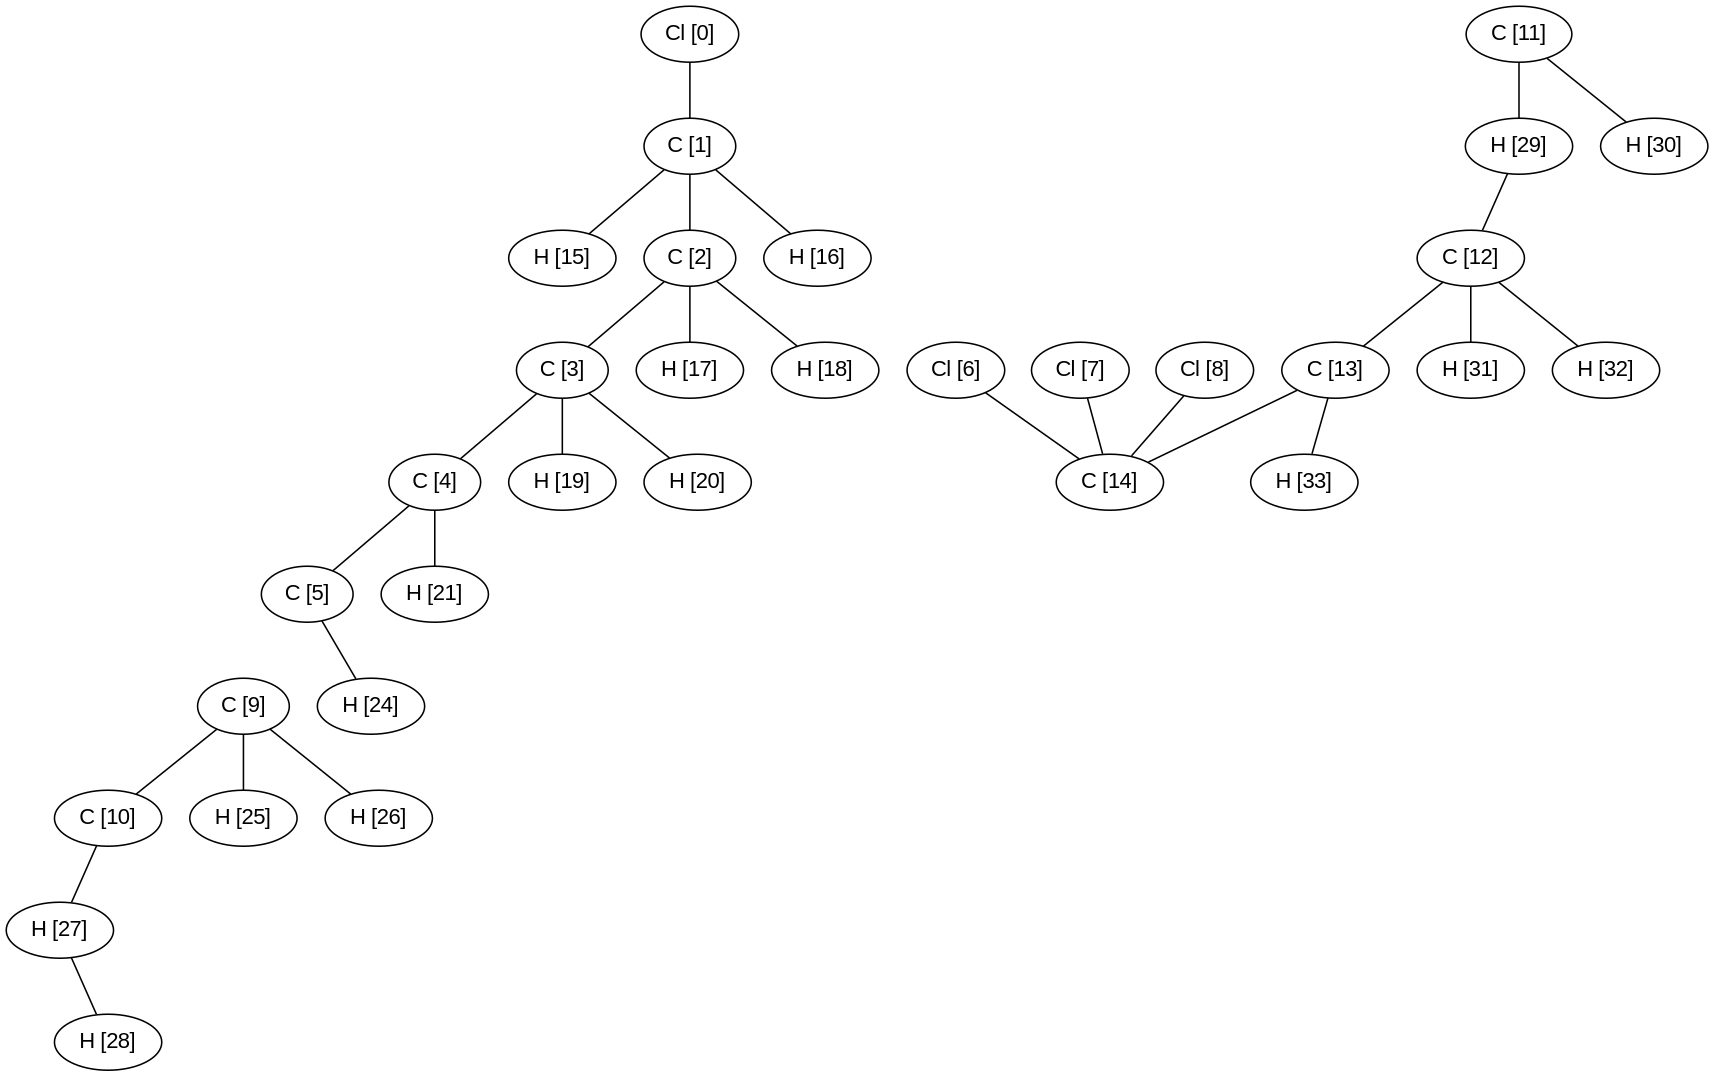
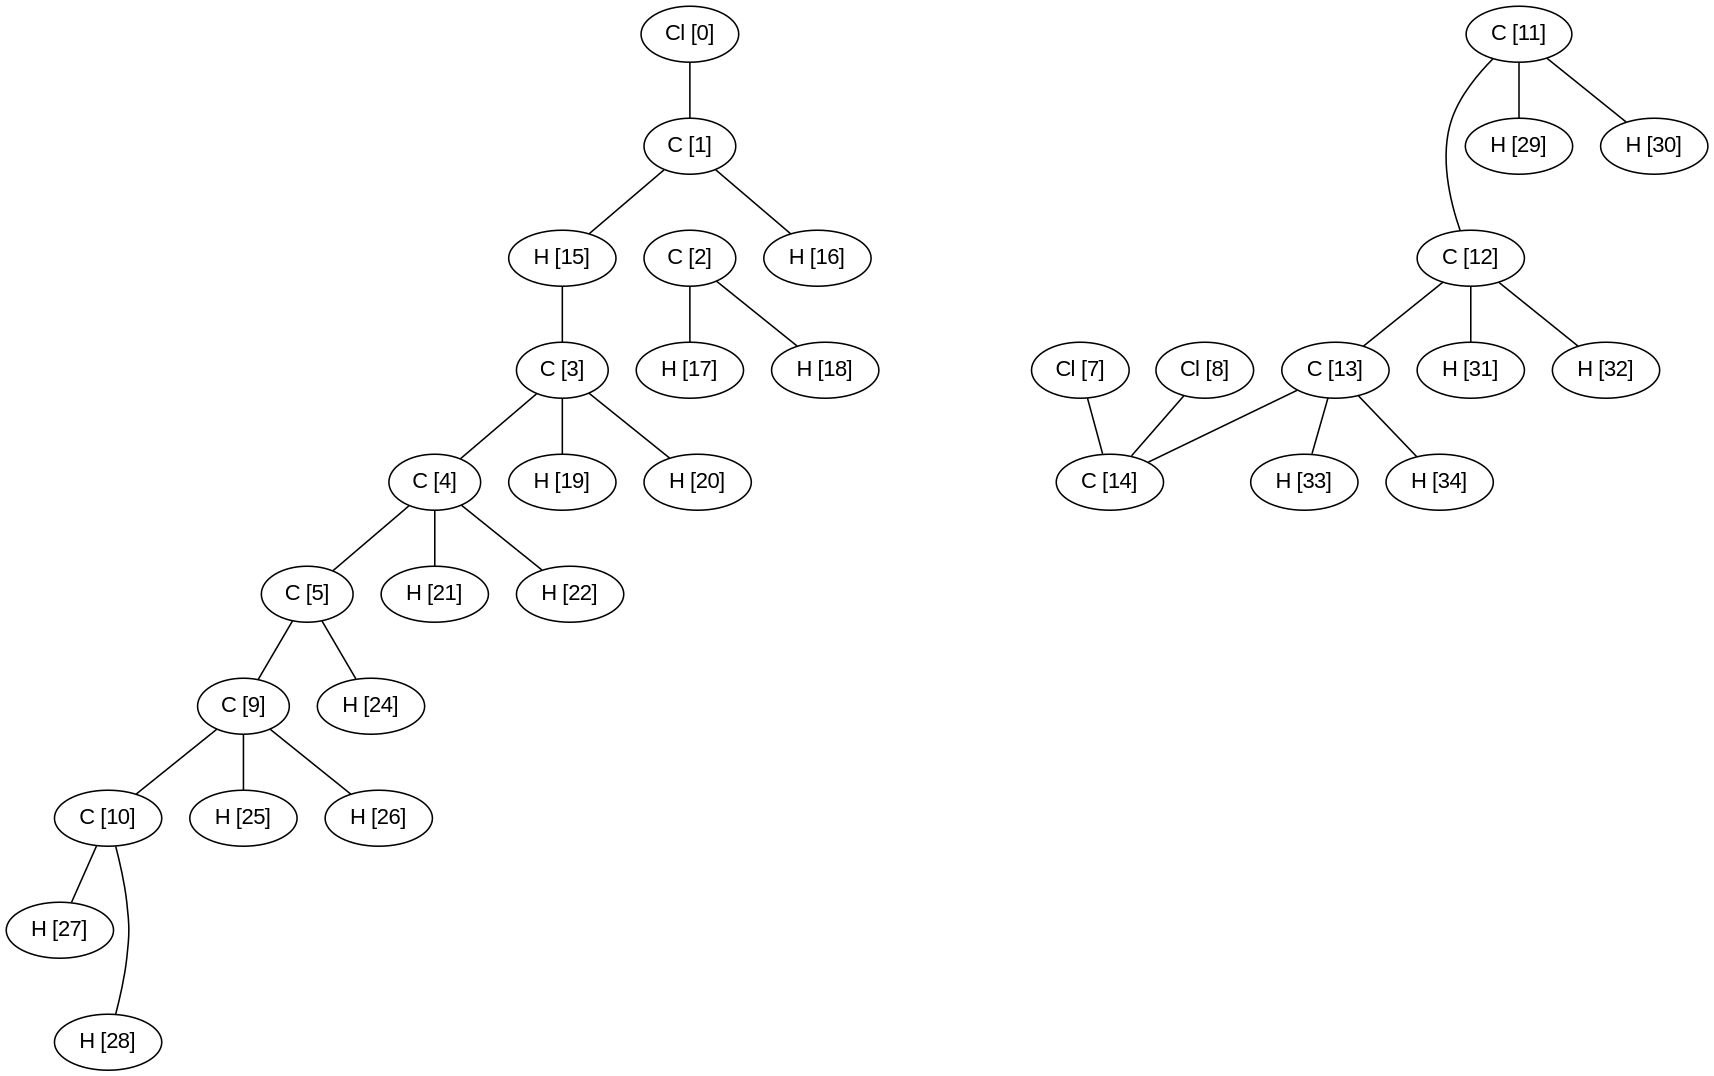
edge "C [1]" -- "C [2]": removed
edge "H [29]" -- "C [12]": now "C [11]" -- "C [12]"
edge "C [2]" -- "C [3]": now "H [15]" -- "C [3]"
node "Cl [6]": removed
node "H [34]": added
node "H [22]": added
edge "C [5]" -- "C [9]": added
edge "H [27]" -- "H [28]": now "C [10]" -- "H [28]"
